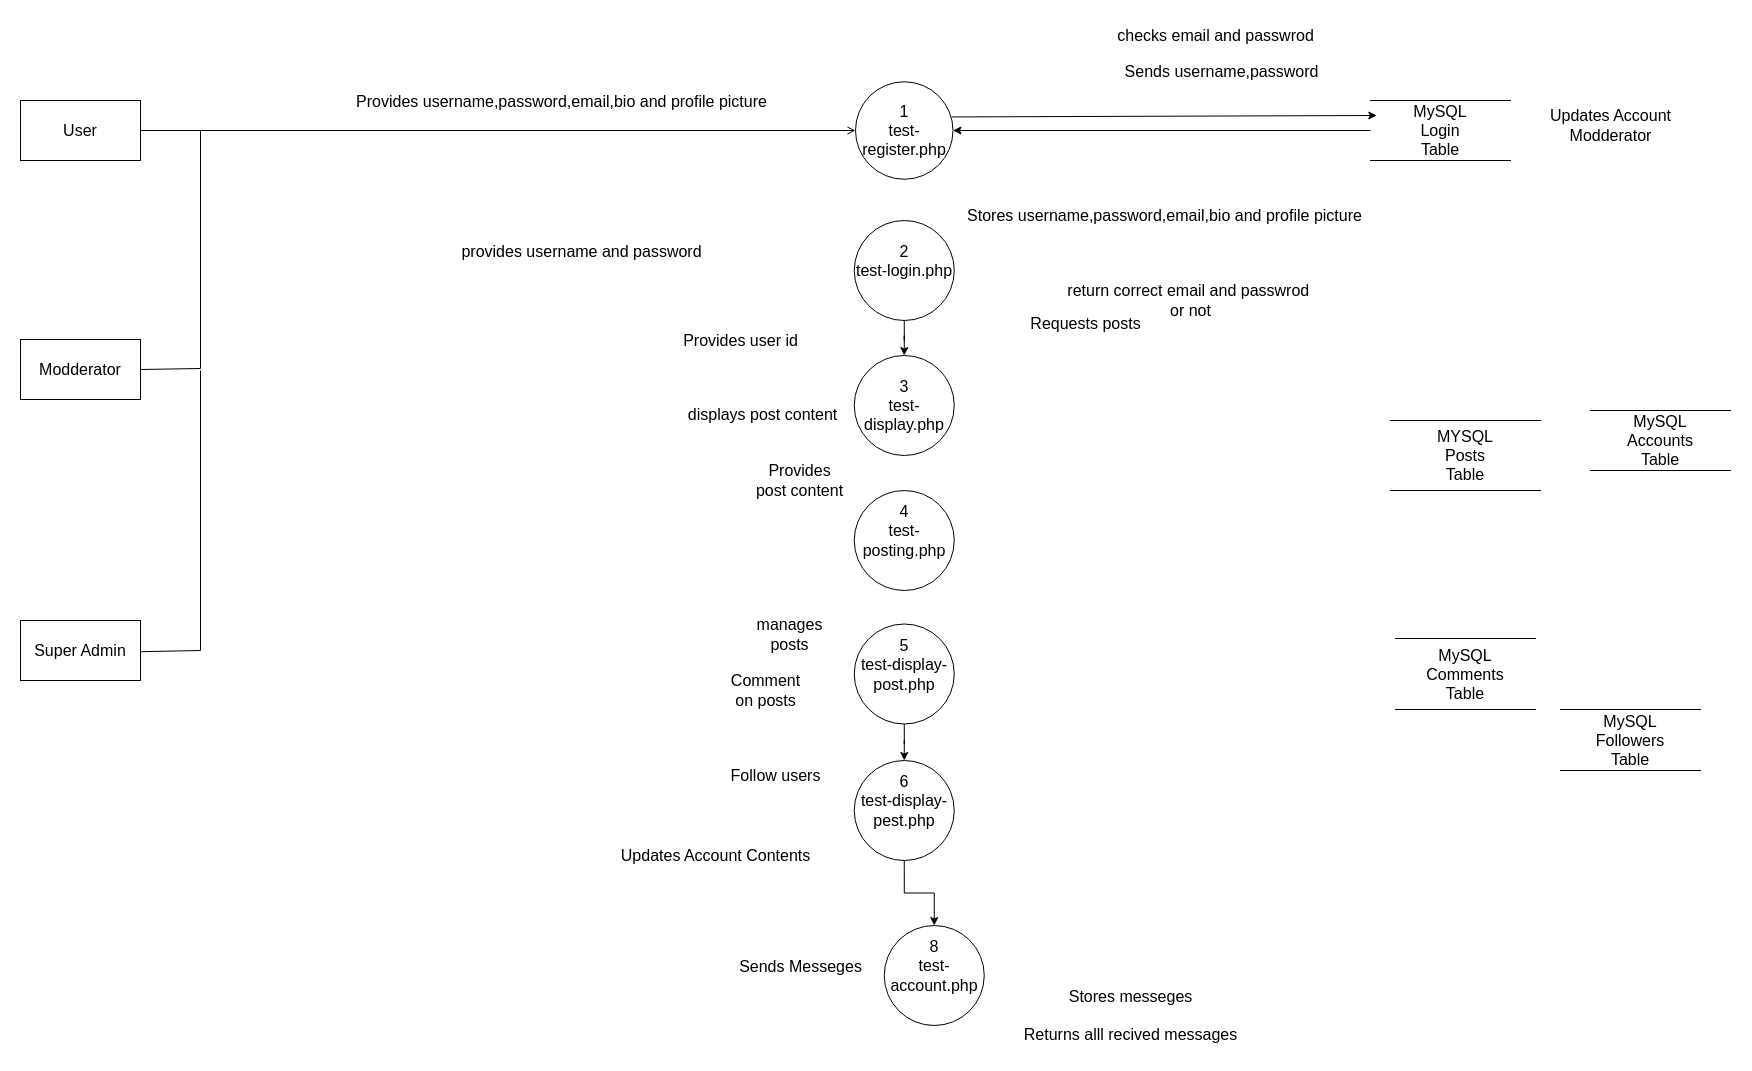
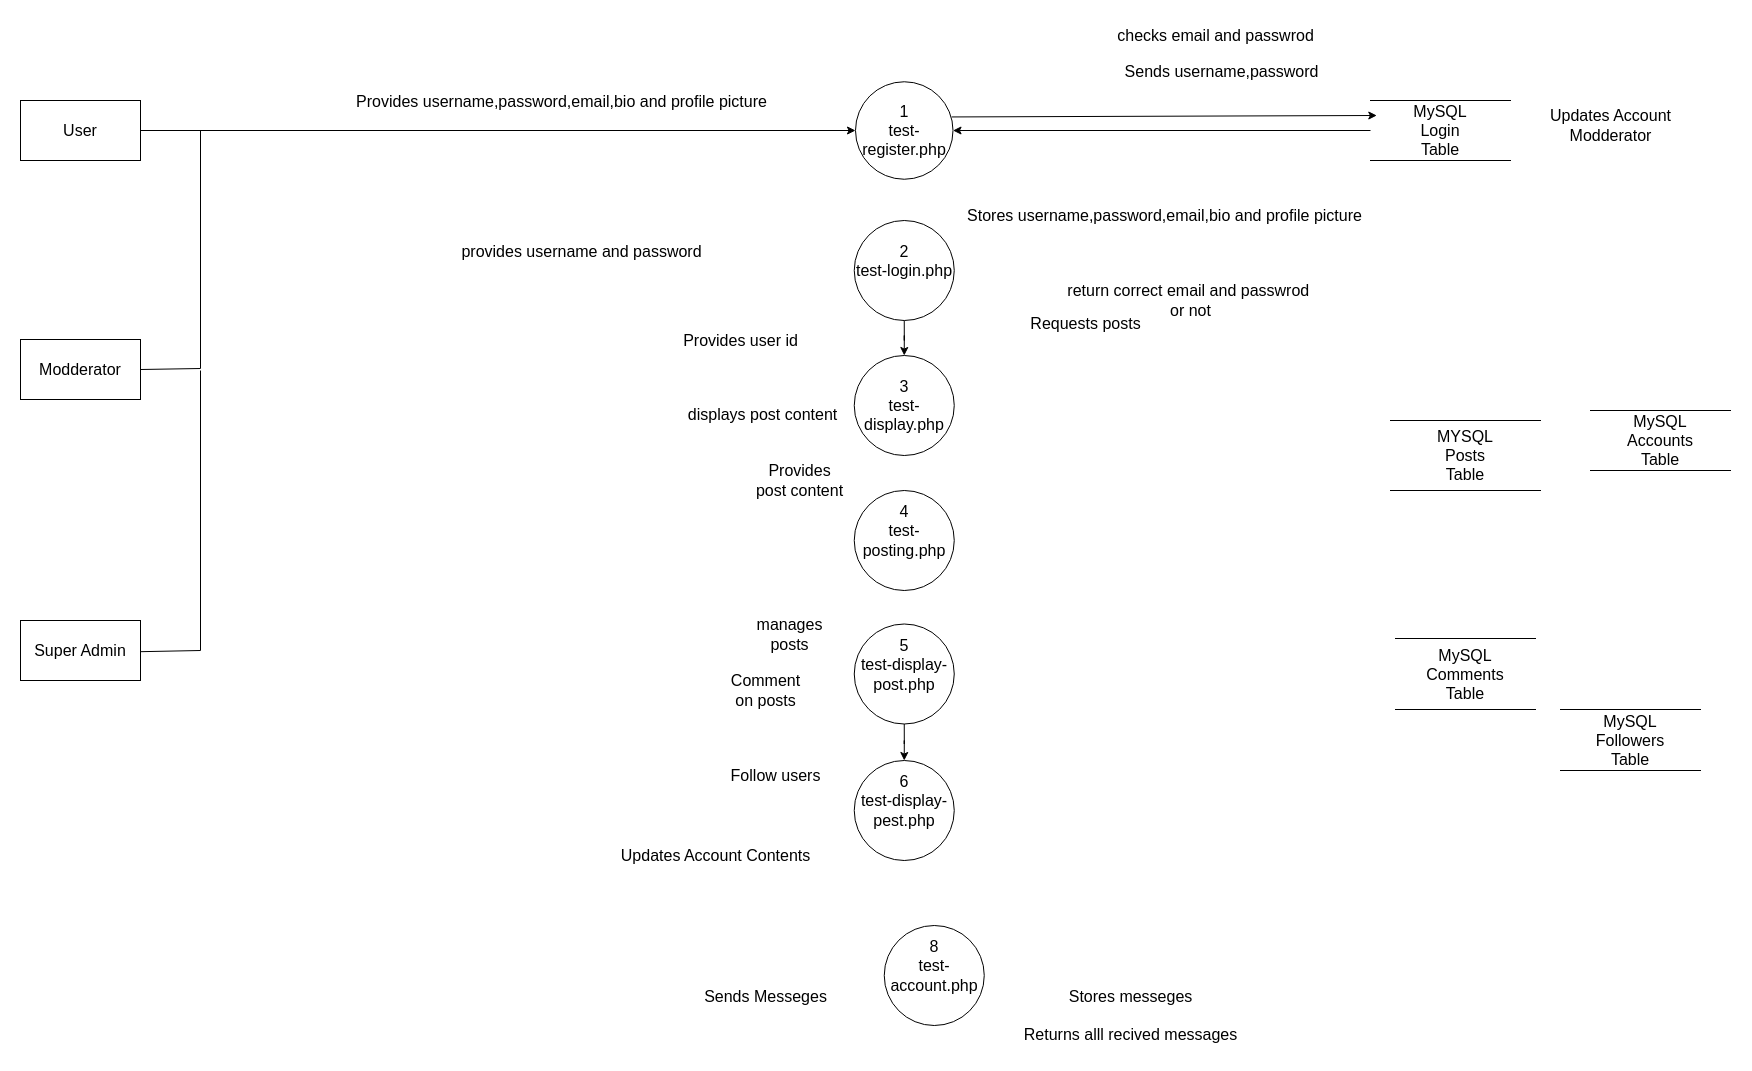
edge "User" -> "1 test-register.php": arrowhead open -> classic
edge "6 test-display-pest.php" -> "8test-account.php": removed
node "Sends Messeges": moved (801, 967) -> (766, 997)
